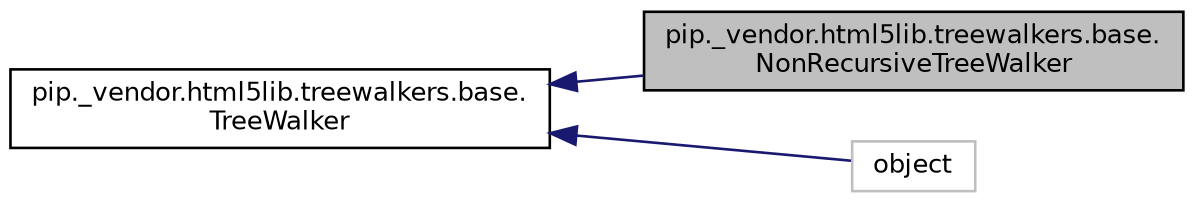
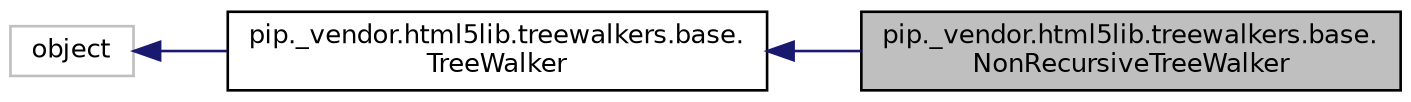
edge "object" -> "pip._vendor.html5lib.treewalkers.base. TreeWalker": reversed
